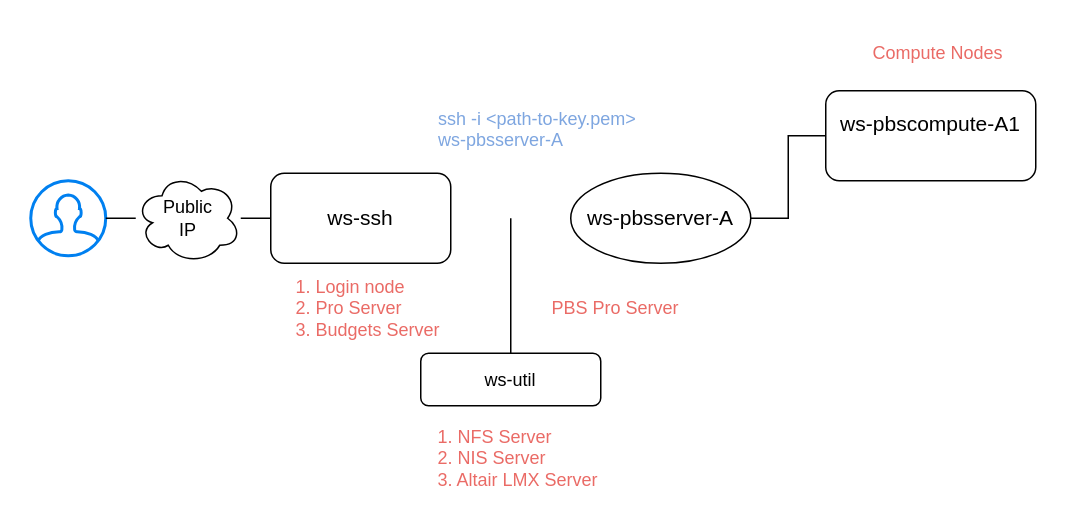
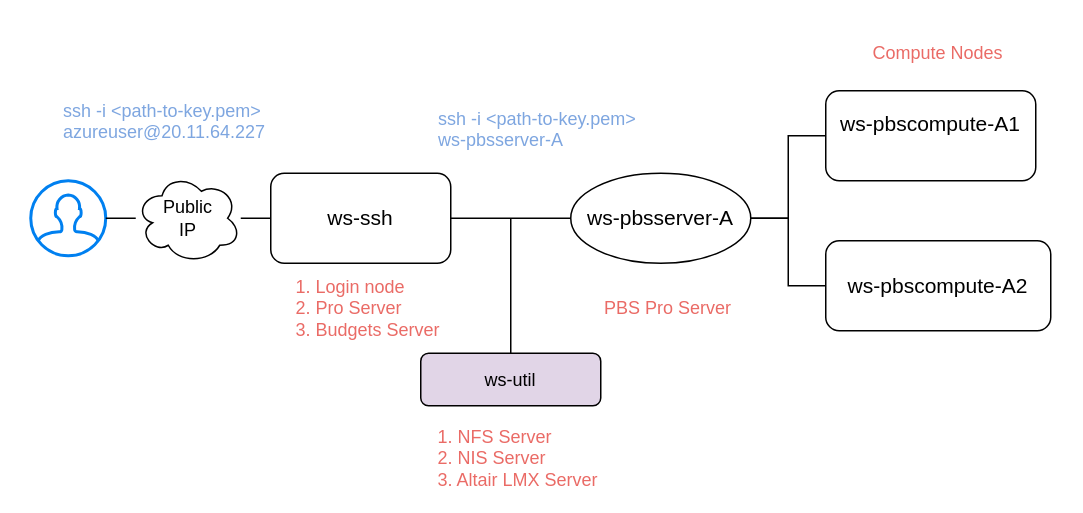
node "ssh -i <path-to-key.pem> azureuser@20.11.64.227": added
edge "ws-ssh" -- "ws-pbsserver-A": added
edge "ws-pbsserver-A" -- "ws-pbscompute-A2": added
node "ws-pbscompute-A2": added
node "PBS Pro Server": moved (616, 308) -> (668, 308)
node "ws-util": fillcolor #ffffff -> #e1d5e7
